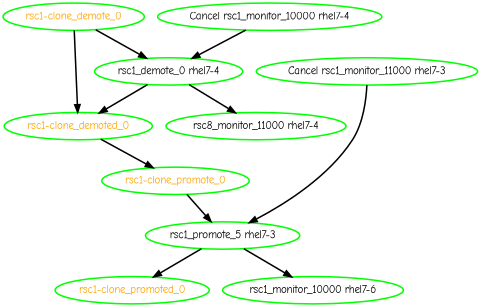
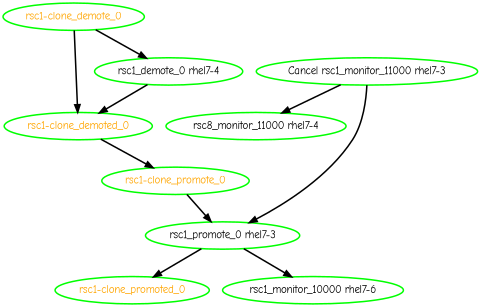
node "Cancel rsc1_monitor_10000 rhel7-4": removed
edge "rsc1_demote_0 rhel7-4" -> "rsc8_monitor_11000 rhel7-4": now "Cancel rsc1_monitor_11000 rhel7-3" -> "rsc8_monitor_11000 rhel7-4"
node "rsc1_promote_5 rhel7-3": label "rsc1_promote_5 rhel7-3" -> "rsc1_promote_0 rhel7-3"
